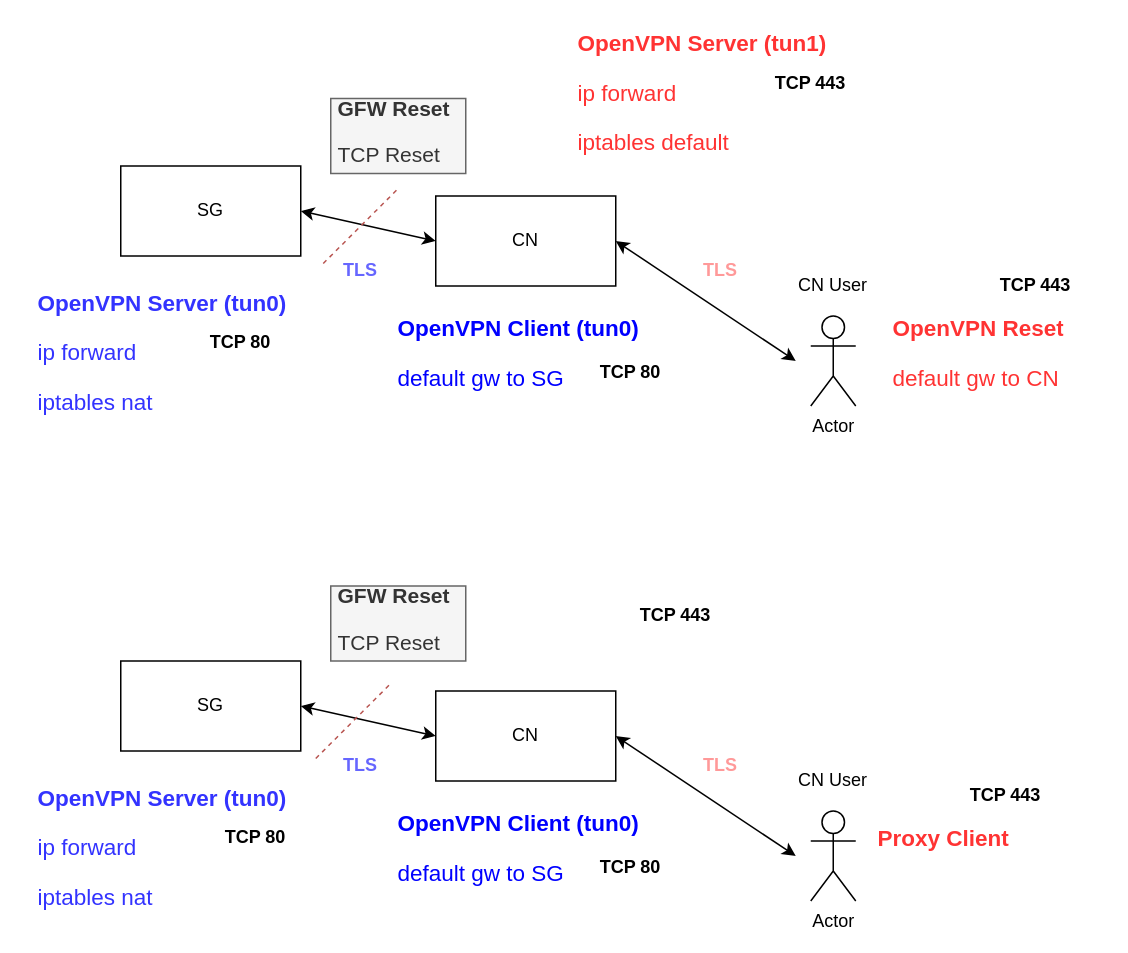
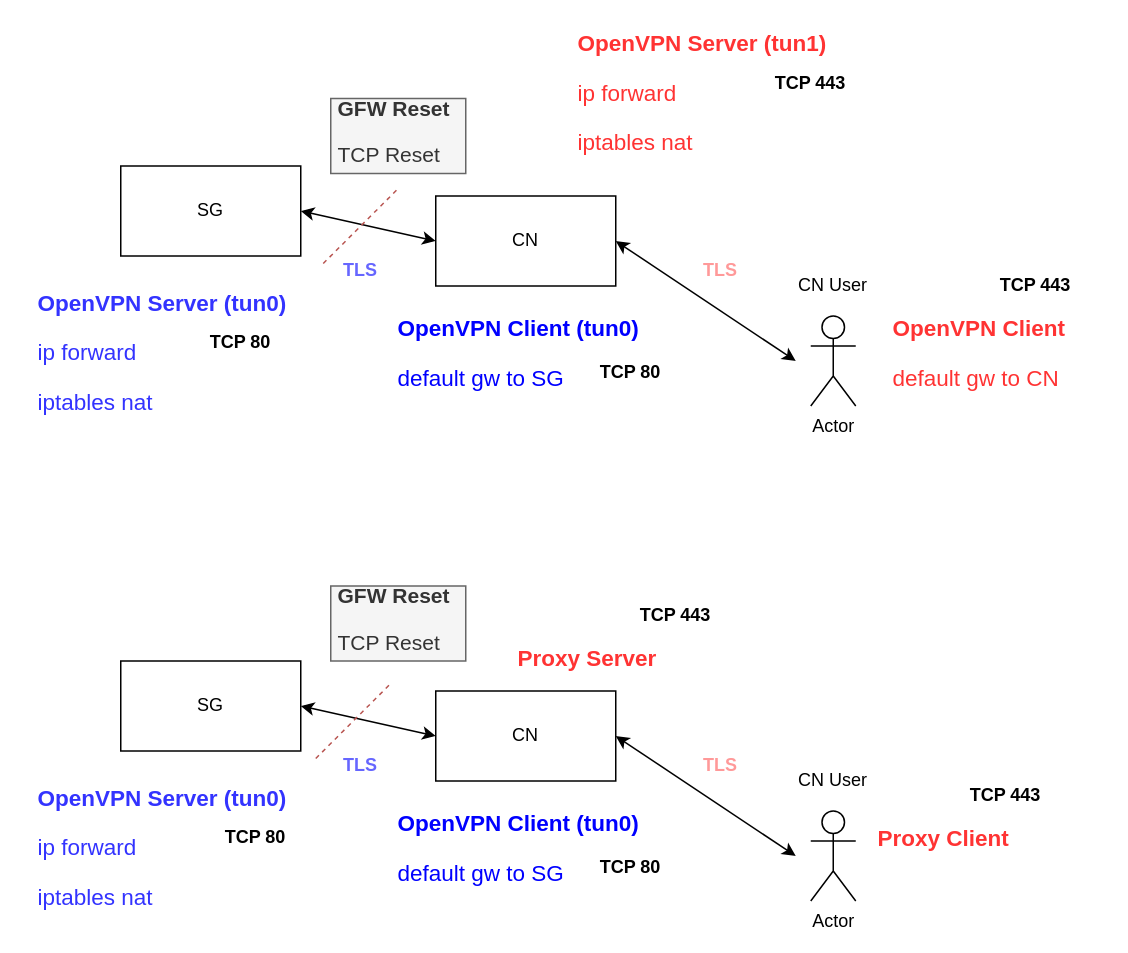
node "OpenVPN Server (tun1)ip forward iptables default": label "OpenVPN Server (tun1)ip forward iptables default" -> "OpenVPN Server (tun1)ip forward iptables nat"
node "OpenVPN Resetdefault gw to CN": label "OpenVPN Resetdefault gw to CN" -> "OpenVPN Clientdefault gw to CN"
node "Proxy Server": added
